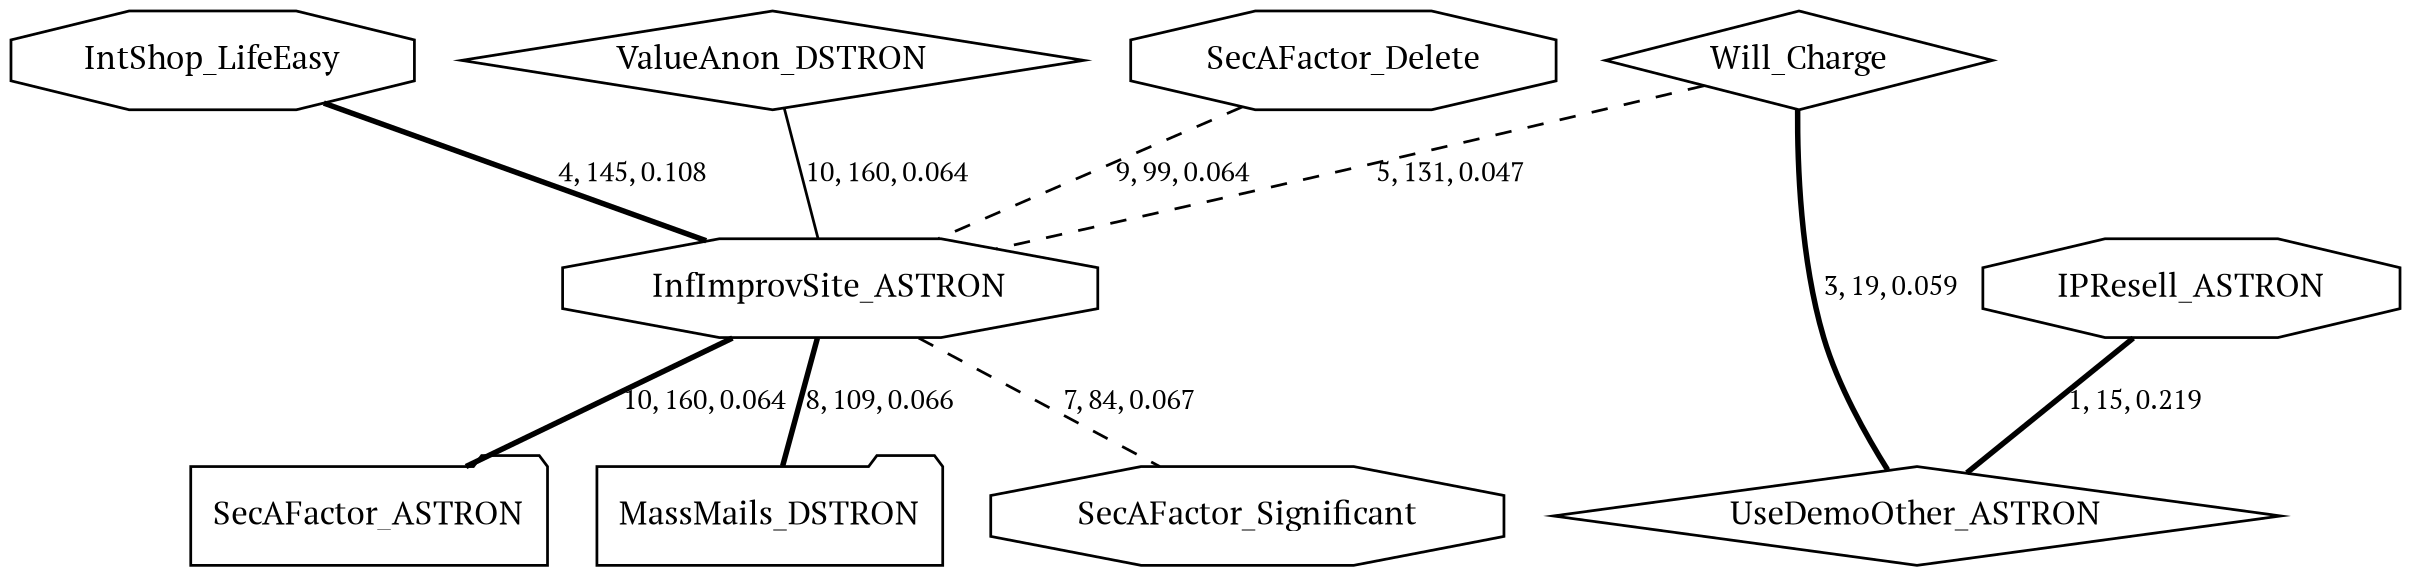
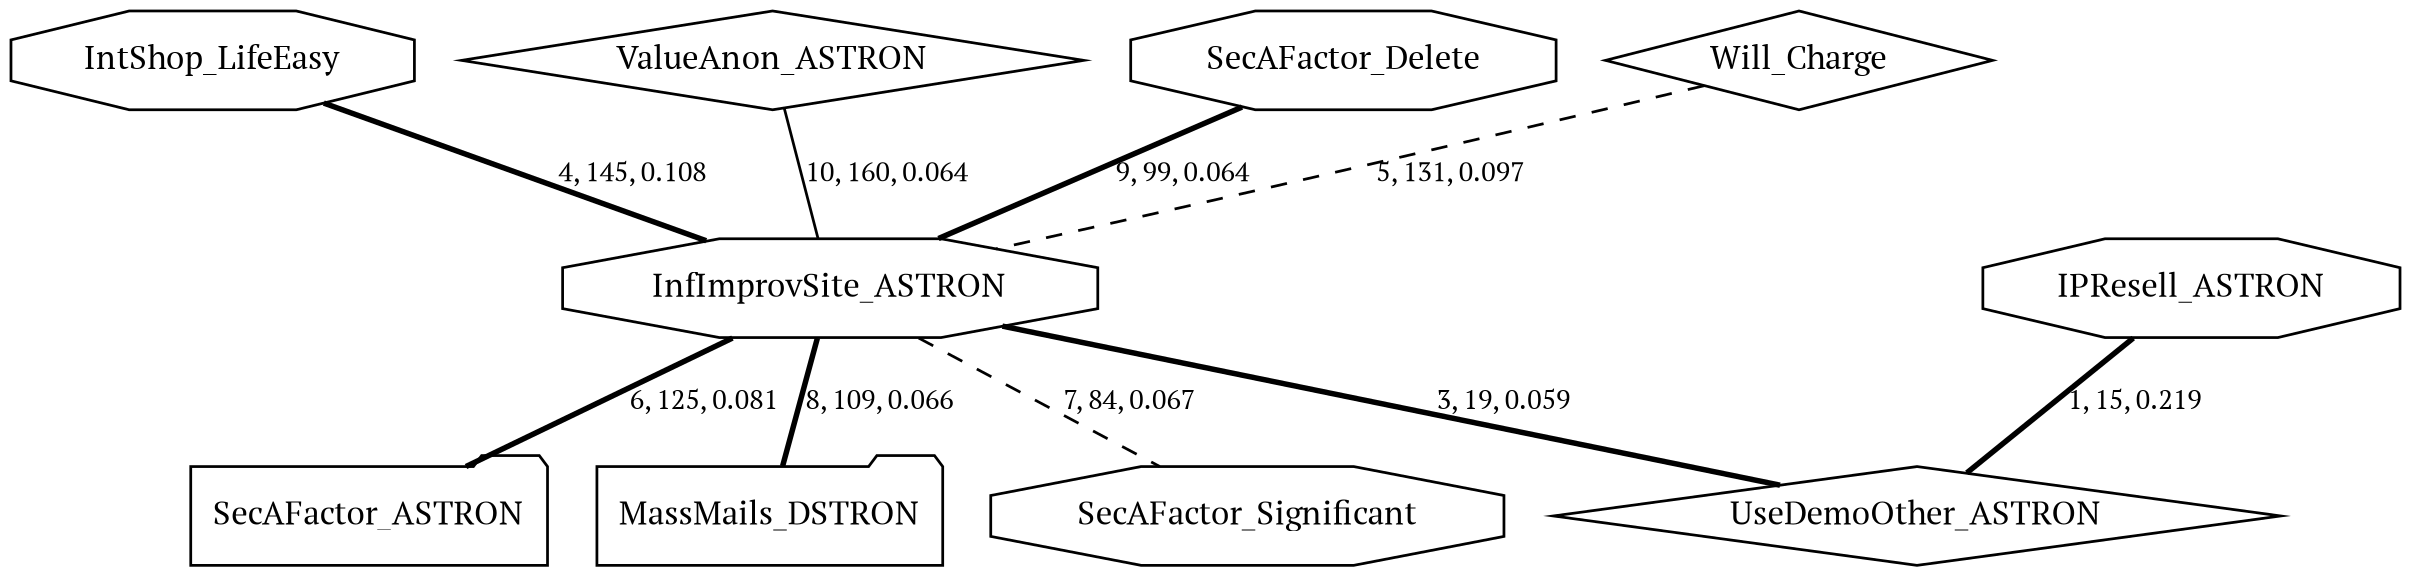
node "ValueAnon_DSTRON": label "ValueAnon_DSTRON" -> "ValueAnon_ASTRON"
edge "SecAFactor_Delete" -- "InfImprovSite_ASTRON": style dashed -> bold
edge "Will_Charge" -- "InfImprovSite_ASTRON": label "5, 131, 0.047" -> "5, 131, 0.097"
edge "Will_Charge" -- "UseDemoOther_ASTRON": now "InfImprovSite_ASTRON" -- "UseDemoOther_ASTRON"
edge "InfImprovSite_ASTRON" -- "SecAFactor_ASTRON": label "10, 160, 0.064" -> "6, 125, 0.081"
